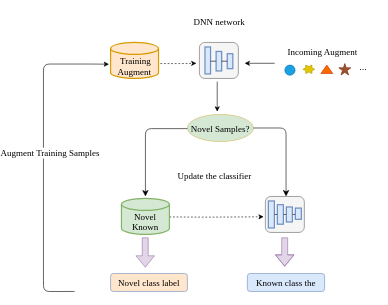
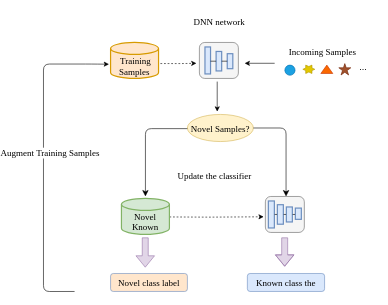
node "Incoming Augment": label "Incoming Augment" -> "Incoming Samples"
node "Training Augment": label "Training Augment" -> "Training Samples"
node "Novel Samples?": fillcolor #d5e8d4 -> #fff2cc
